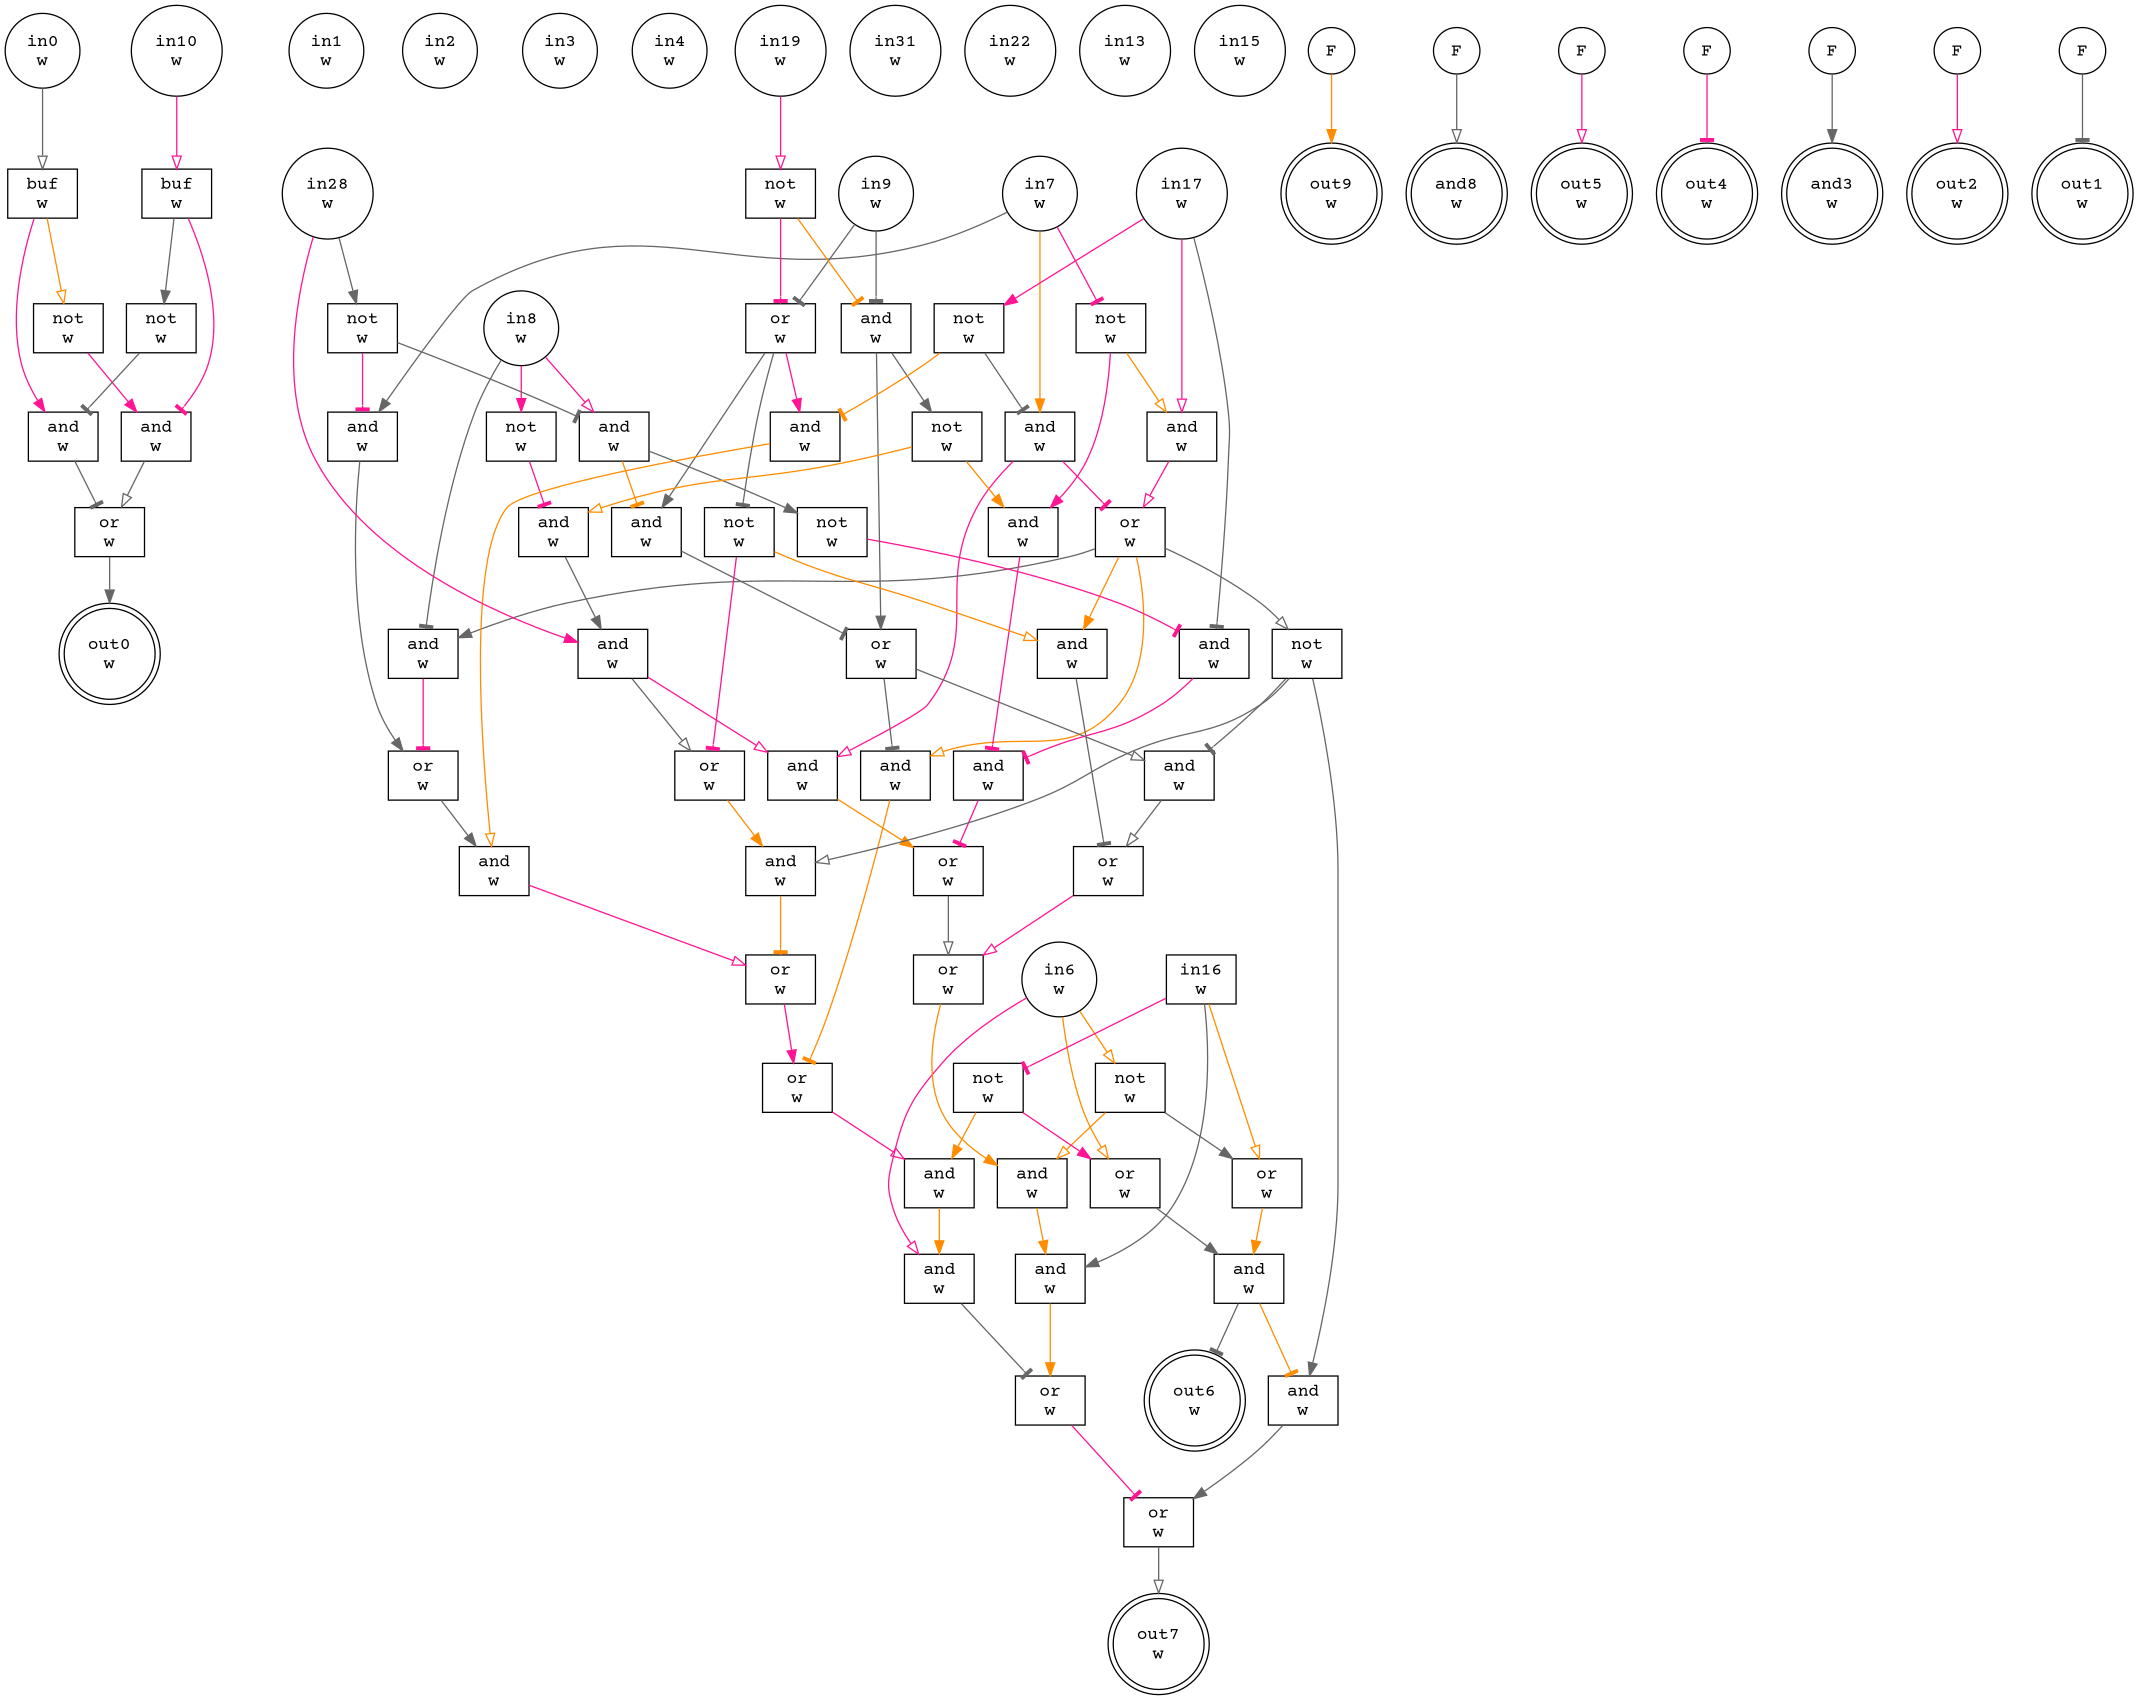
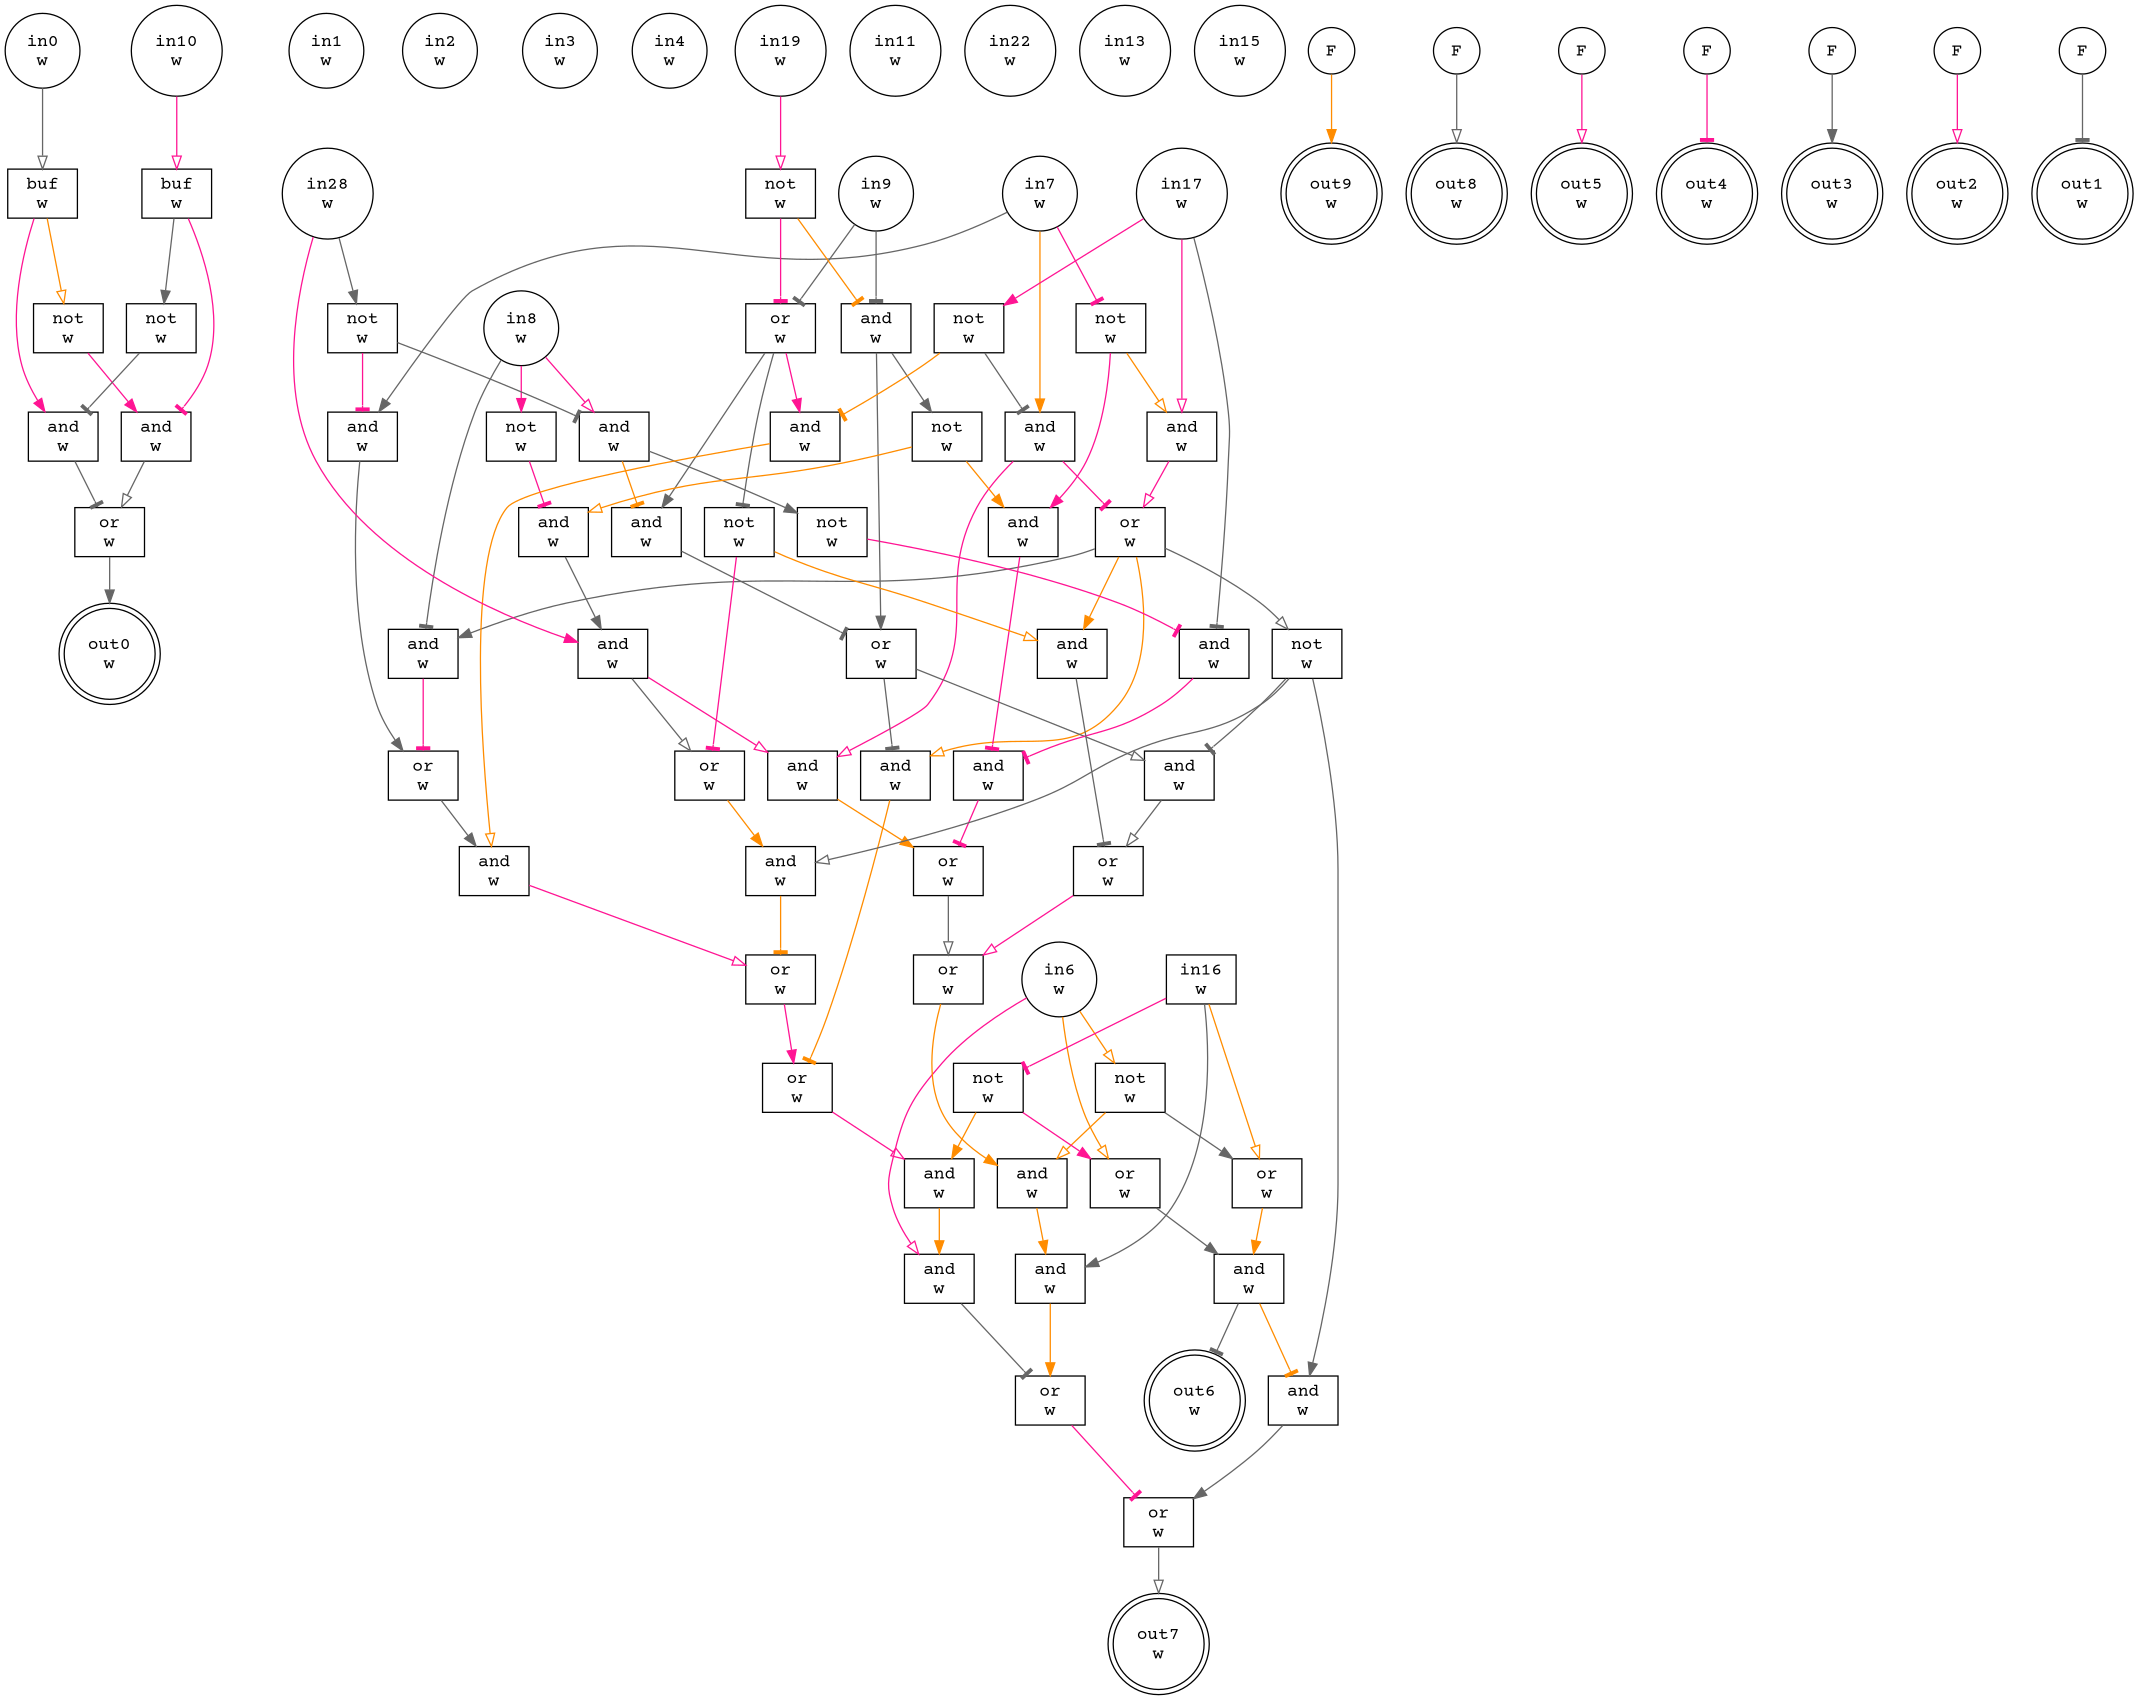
node "in31 w": label "in31 w" -> "in11 w"
node "and8 w": label "and8 w" -> "out8 w"
node "and3 w": label "and3 w" -> "out3 w"
